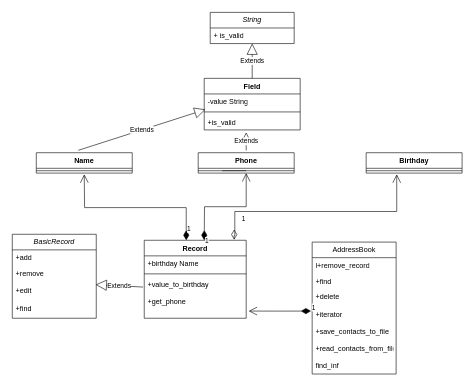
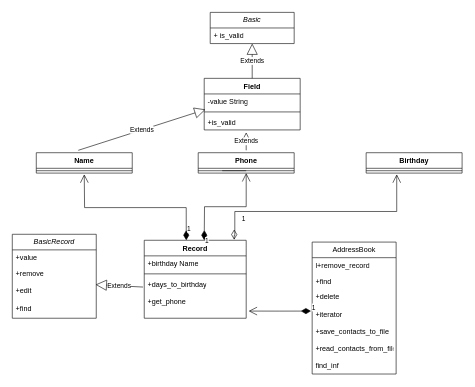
node "String": label "String" -> "Basic"
node "+add": label "+add" -> "+value"
node "+value_to_birthday +get_phone": label "+value_to_birthday +get_phone" -> "+days_to_birthday +get_phone"
